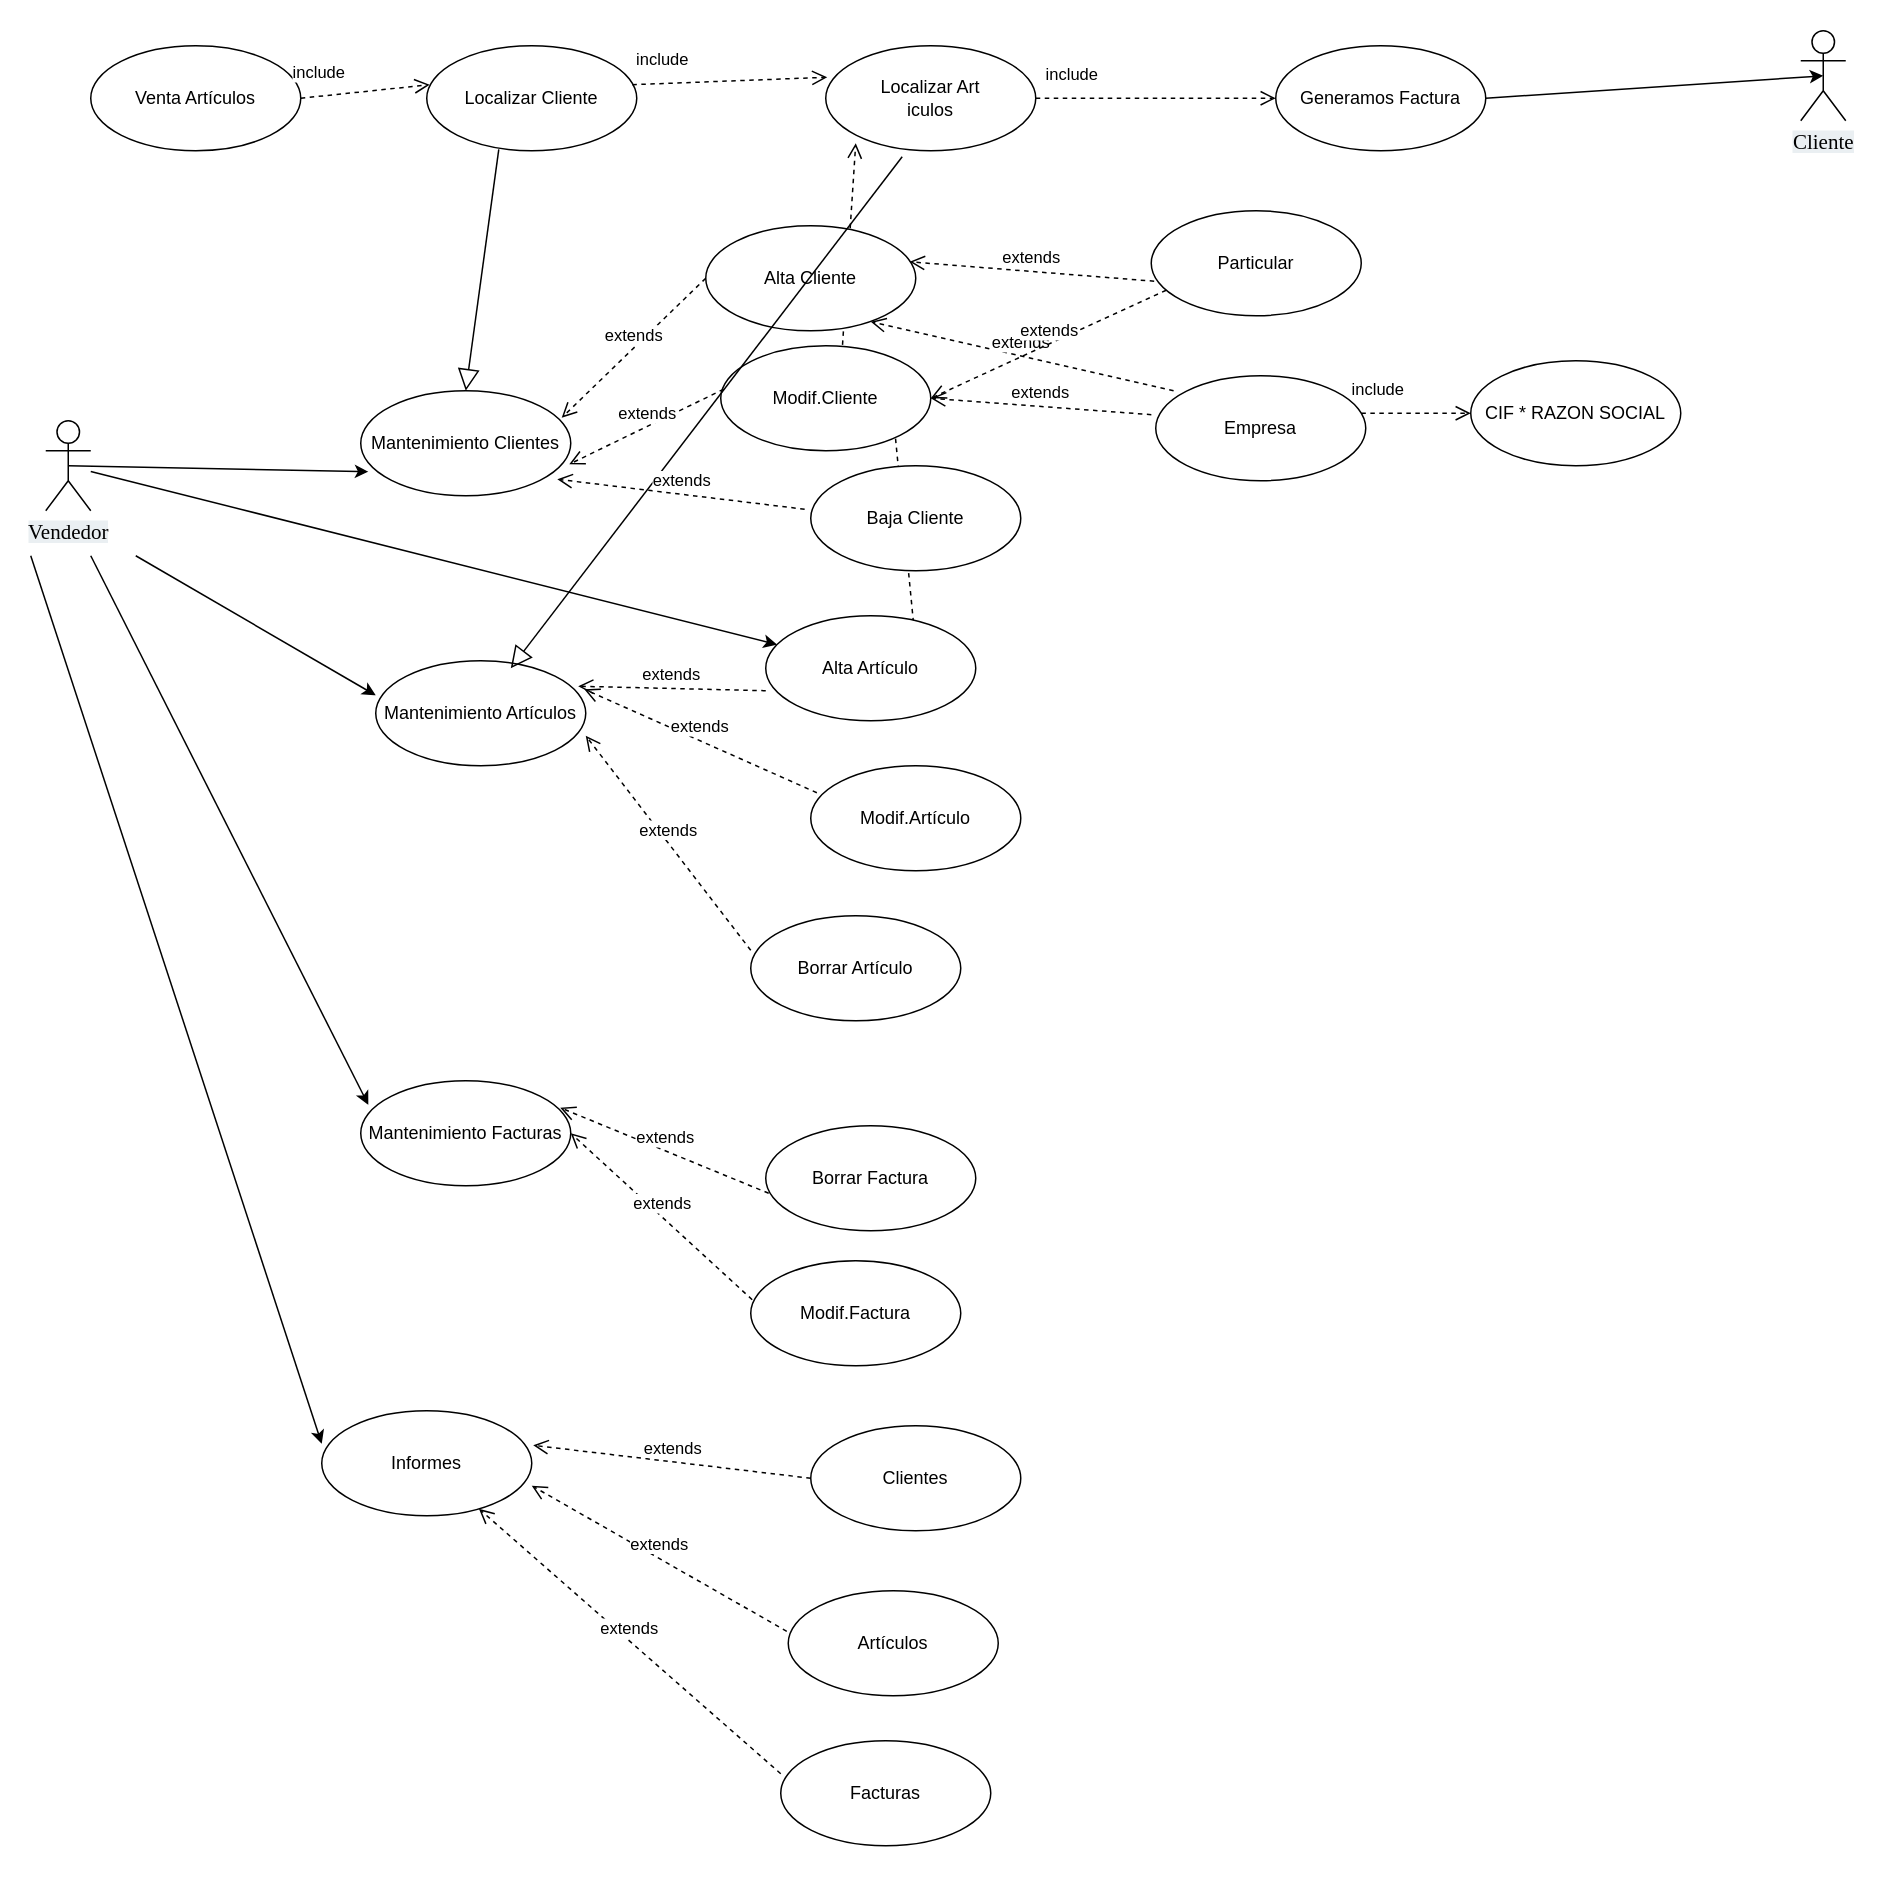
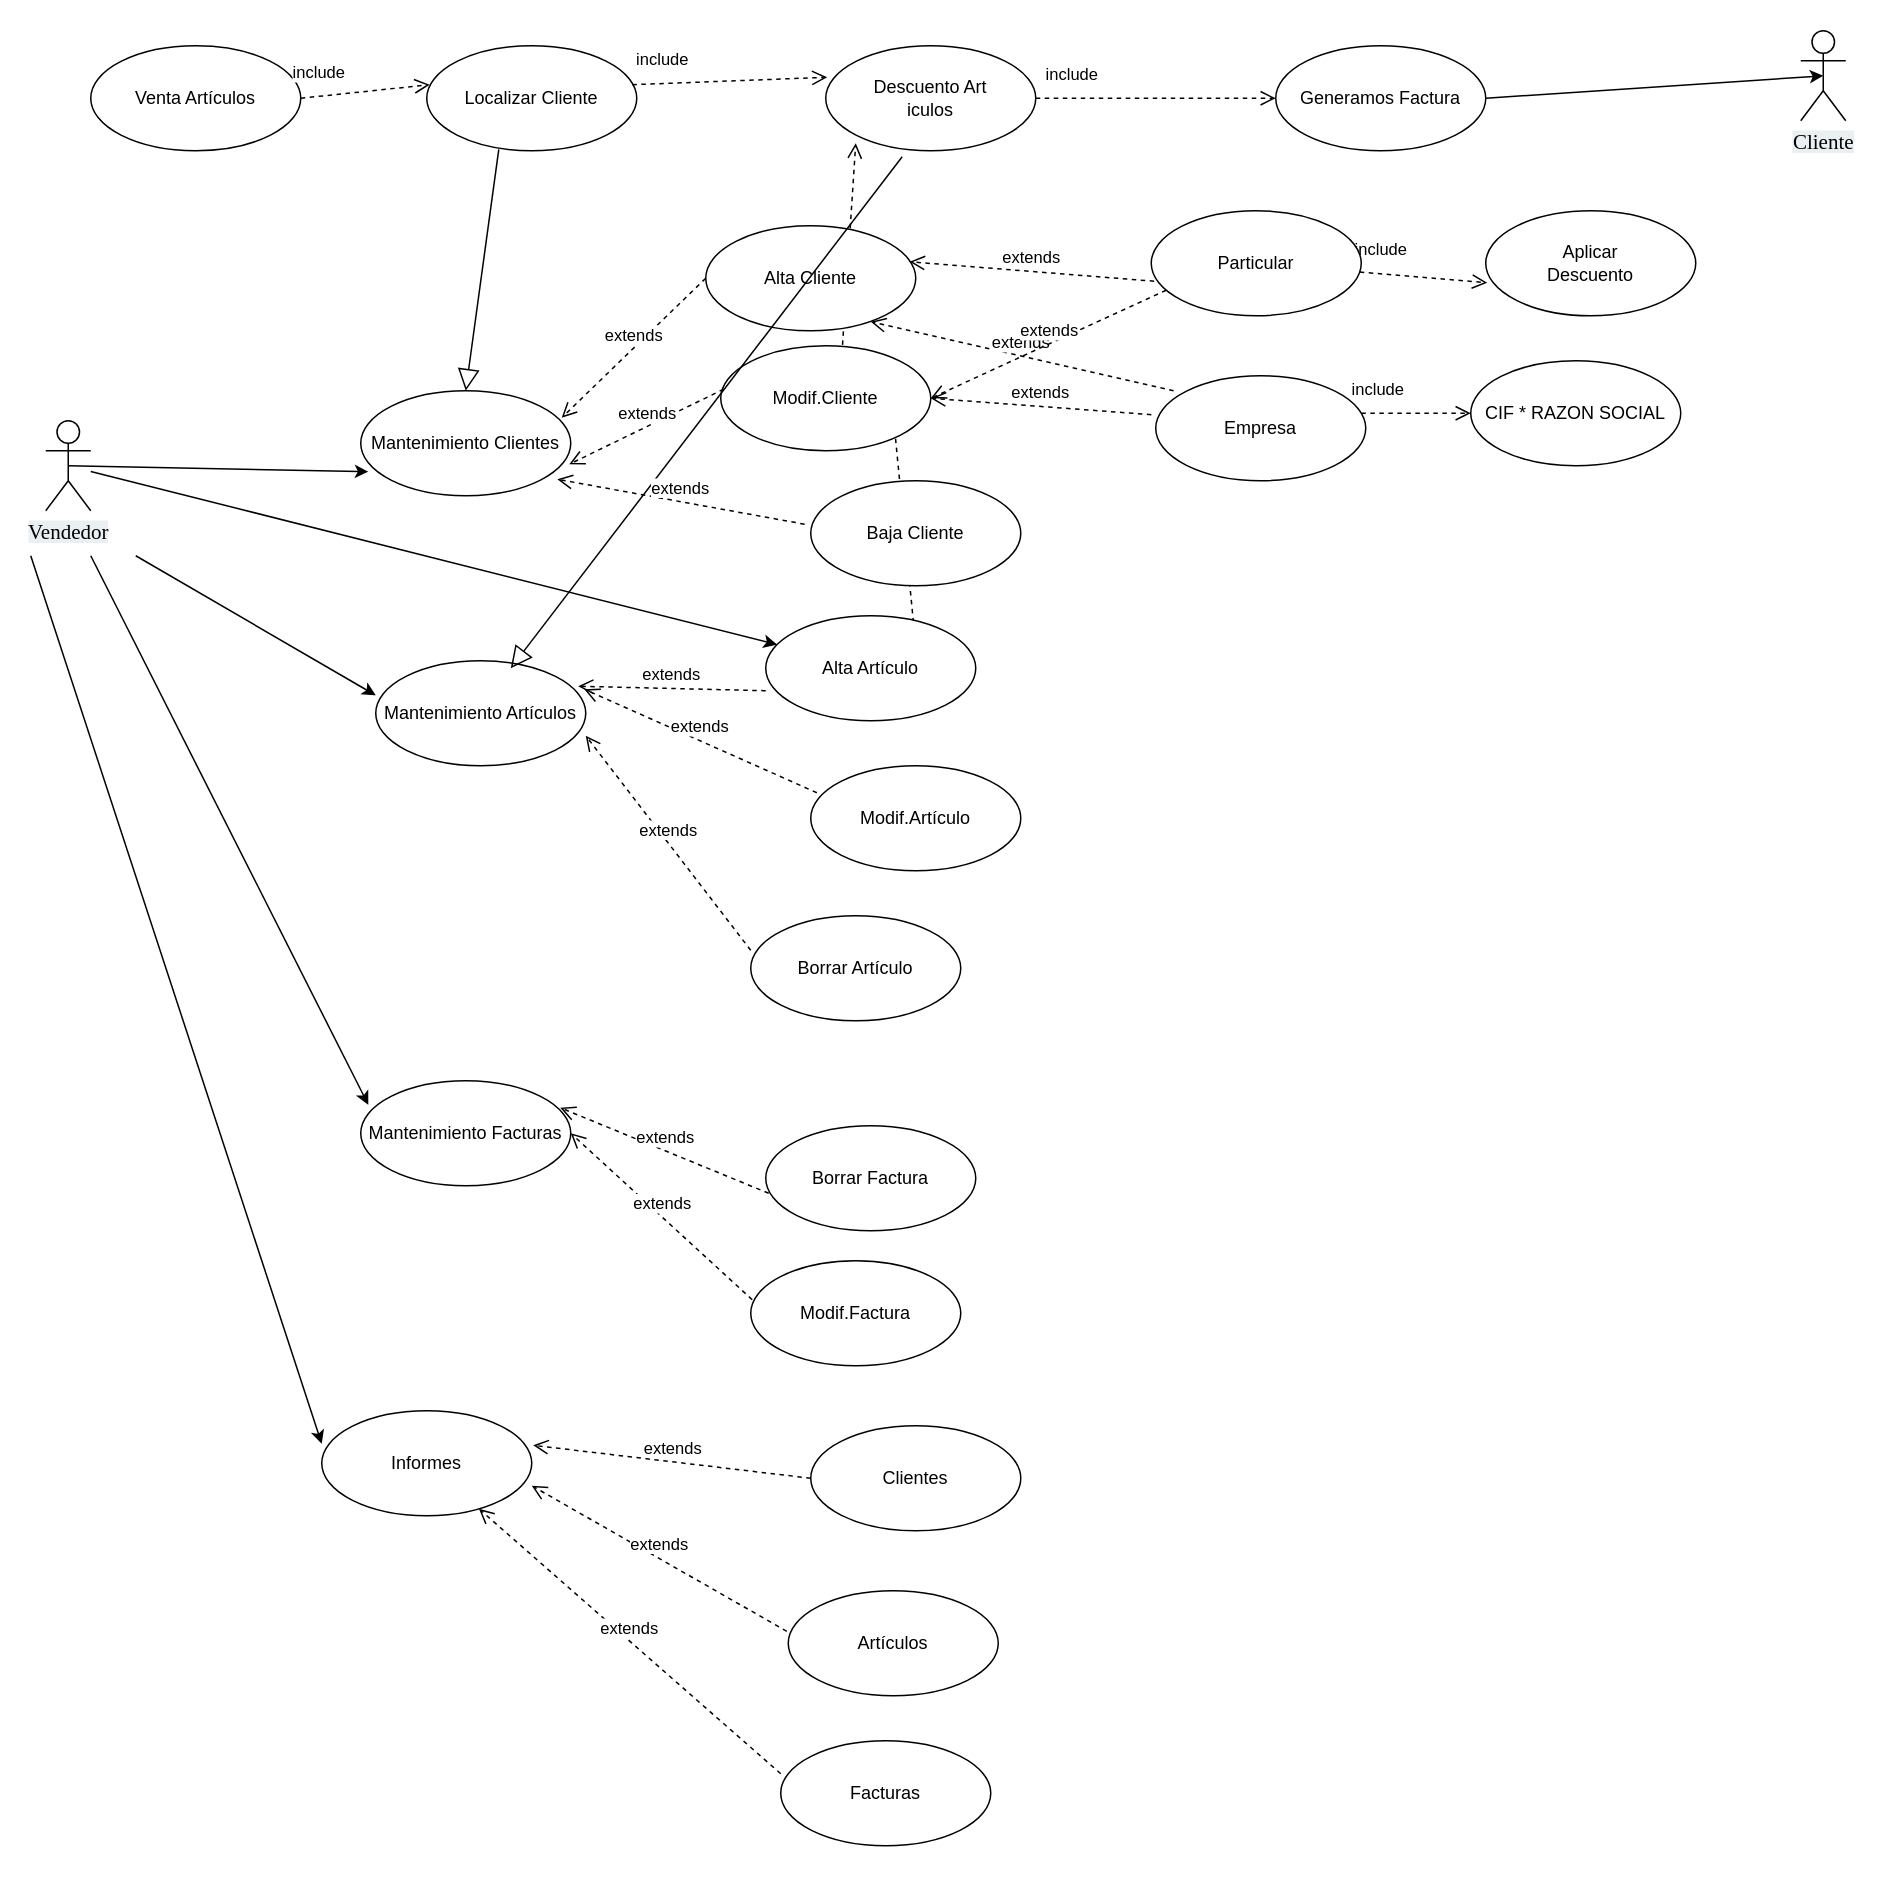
node "Localizar Art iculos": label "Localizar Art iculos" -> "Descuento Art iculos"
node "Aplicar Descuento": added
edge "Particular" -> "Aplicar Descuento": added, label "include"
node "Baja Cliente": moved (916, 518) -> (916, 533)
